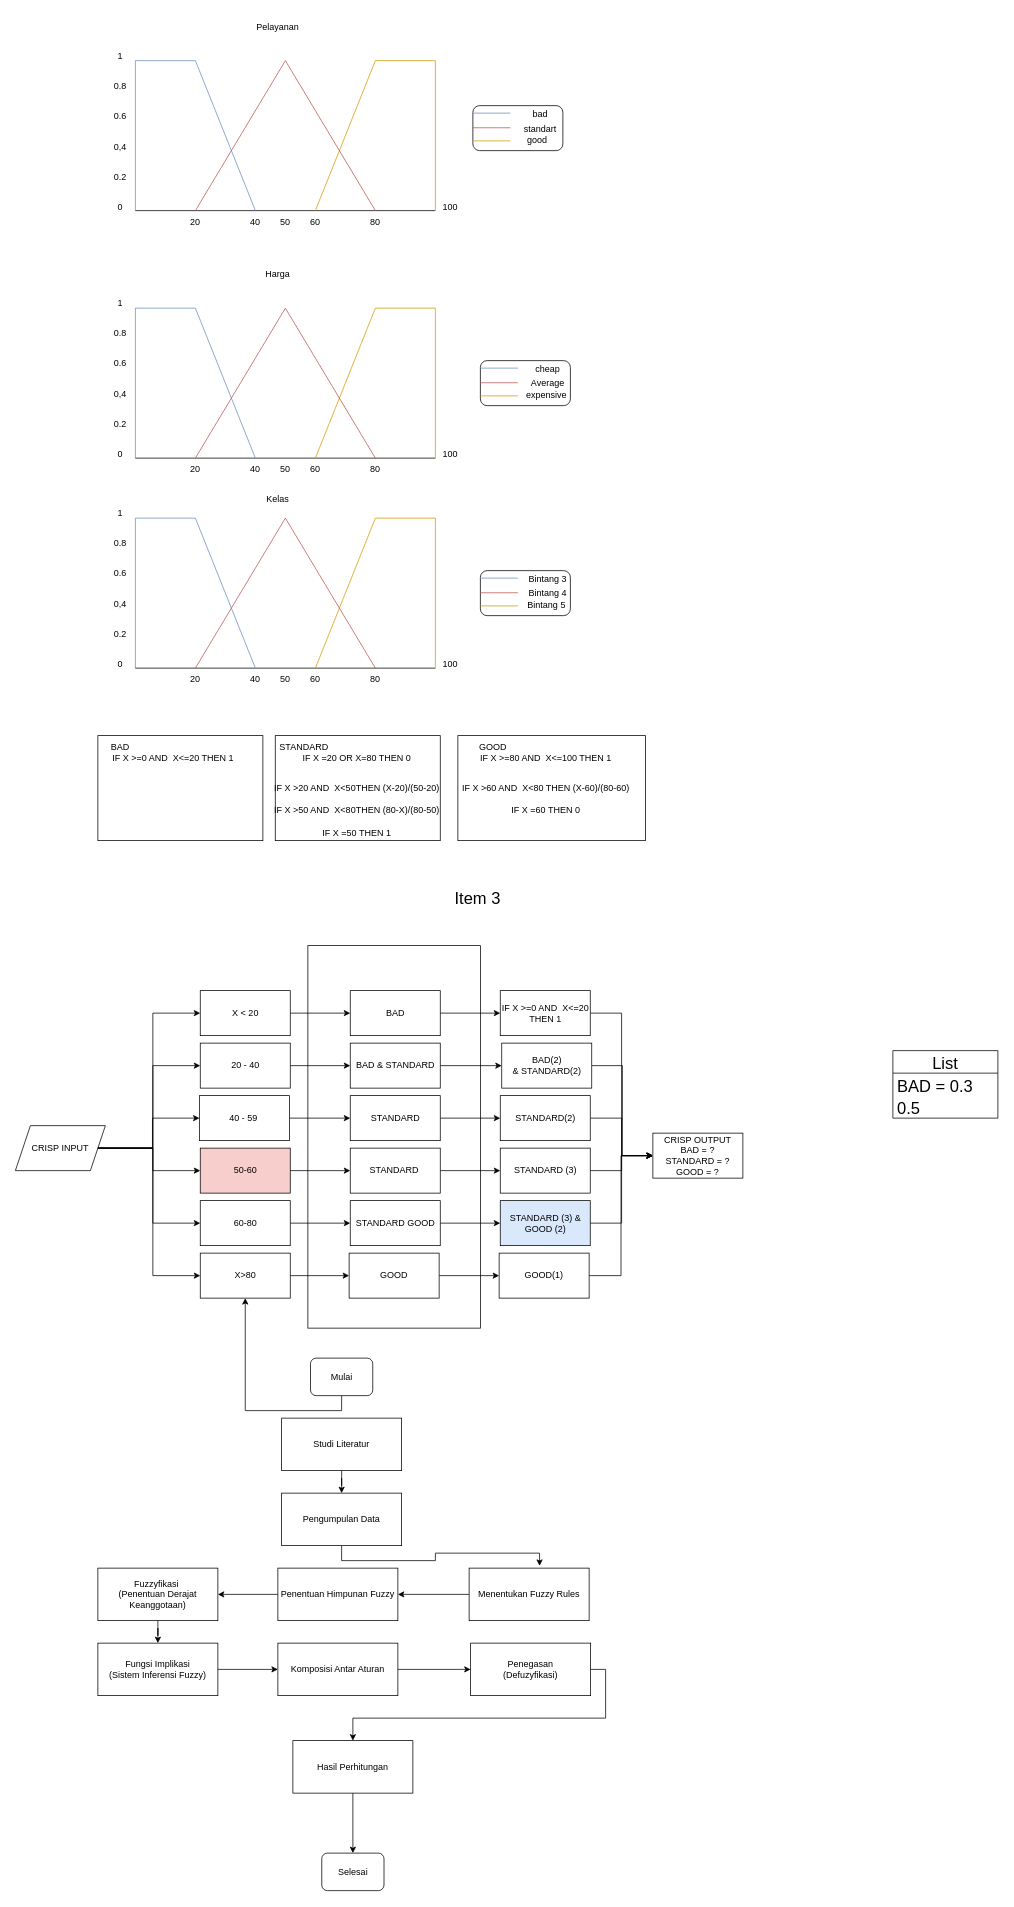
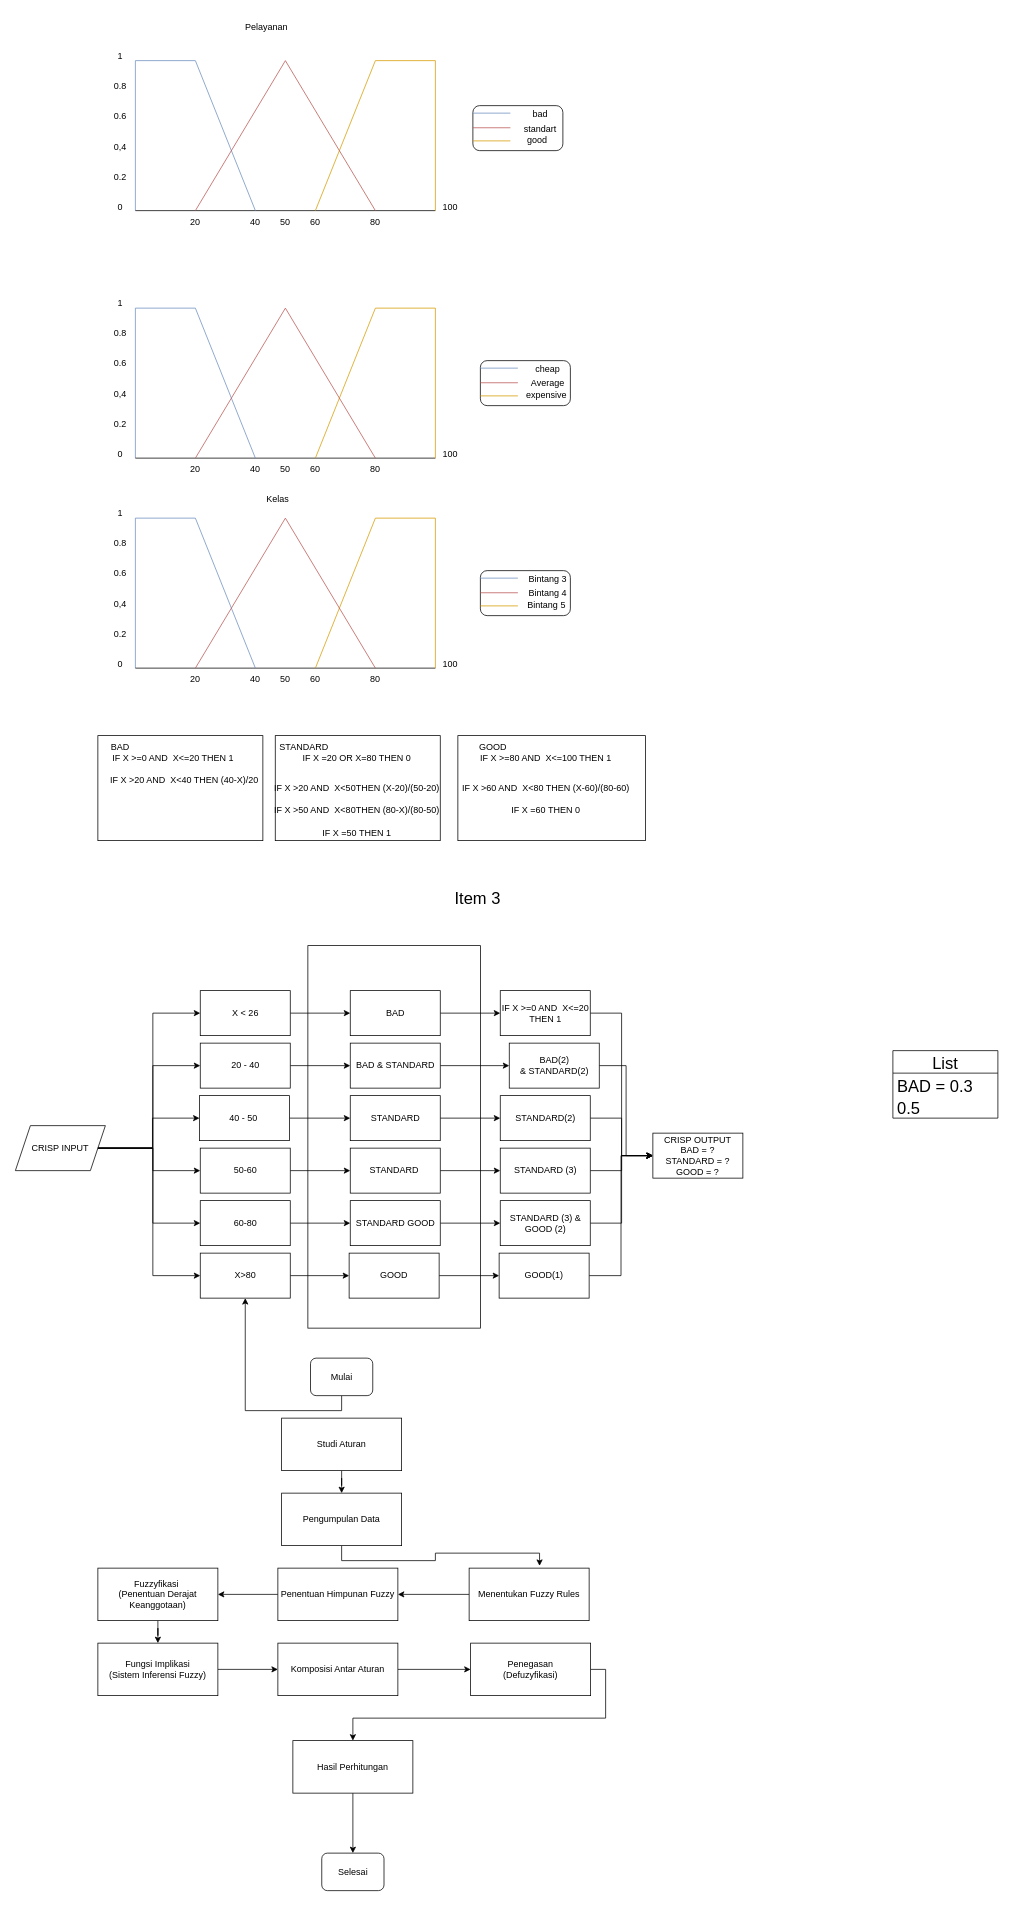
node "Pelayanan": moved (278, 27) -> (267, 27)
node "Harga": removed
node "IF X >20 AND X<40 THEN (40-X)/20": added
node "X < 20": label "X < 20" -> "X < 26"
node "BAD(2) & STANDARD(2)": moved (547, 1065) -> (554, 1065)
node "40 - 59": label "40 - 59" -> "40 - 50"
node "50-60": fillcolor #f8cecc -> #ffffff
node "STANDARD (3) & GOOD (2)": fillcolor #dae8fc -> #ffffff
node "Studi Literatur": label "Studi Literatur" -> "Studi Aturan"
